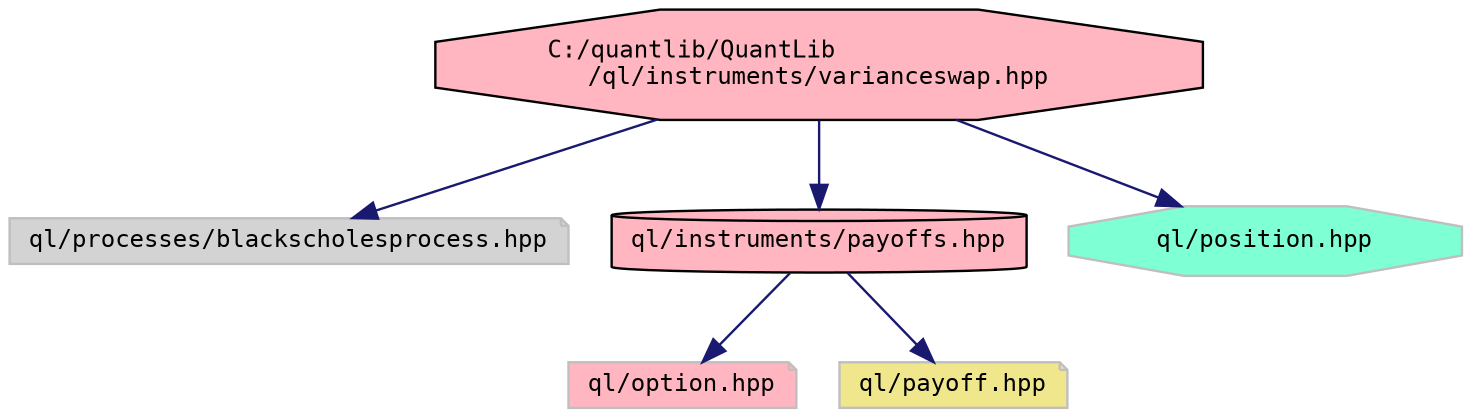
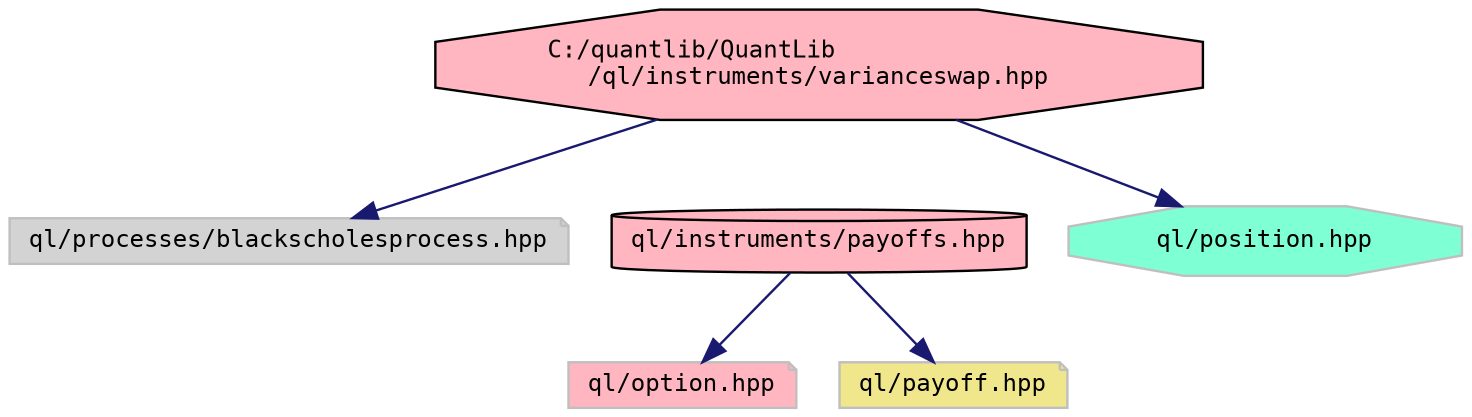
edge "C:/quantlib/QuantLib /ql/instruments/varianceswap.hpp" -> "ql/instruments/payoffs.hpp": removed
